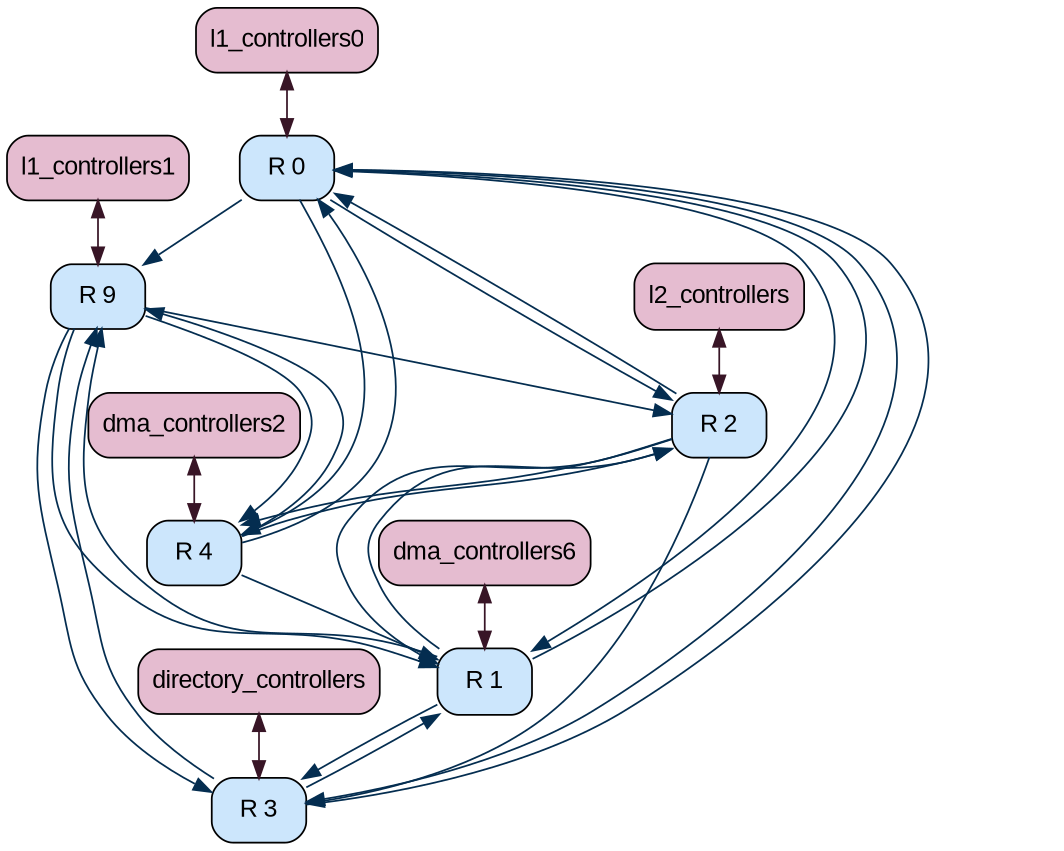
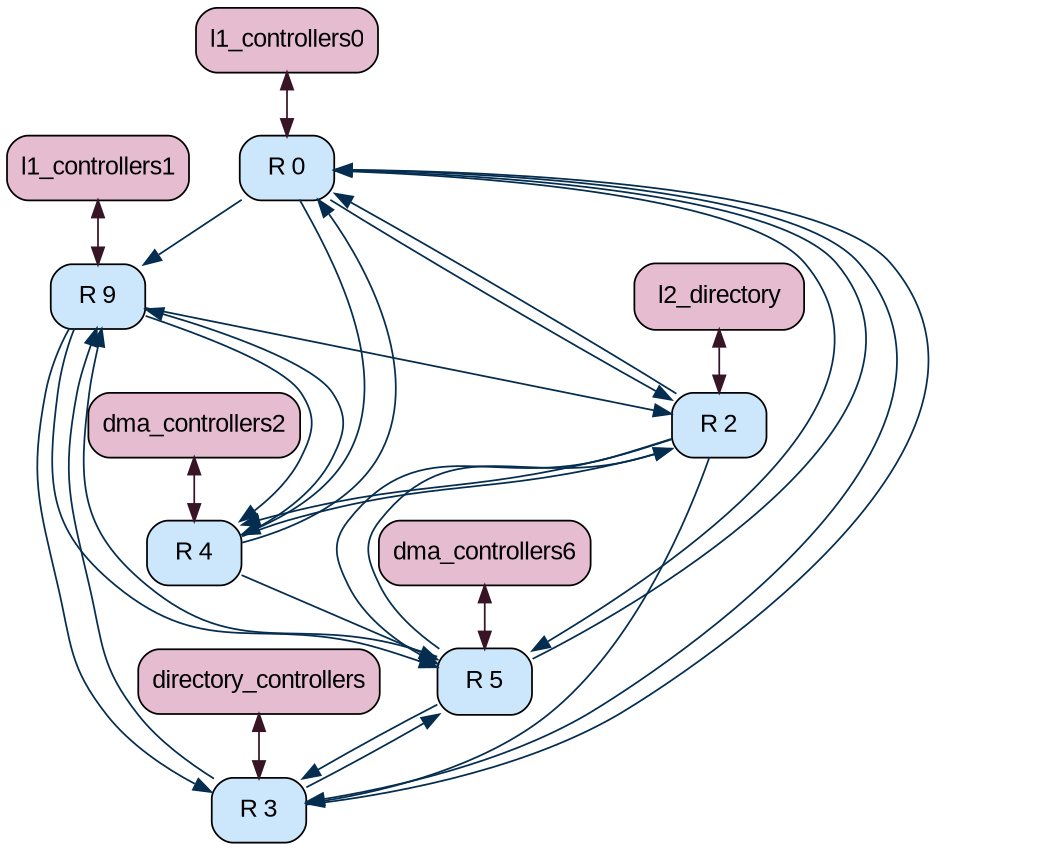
node "l2_controllers": label "l2_controllers" -> "l2_directory"
node "R 1": label "R 1" -> "R 5"
